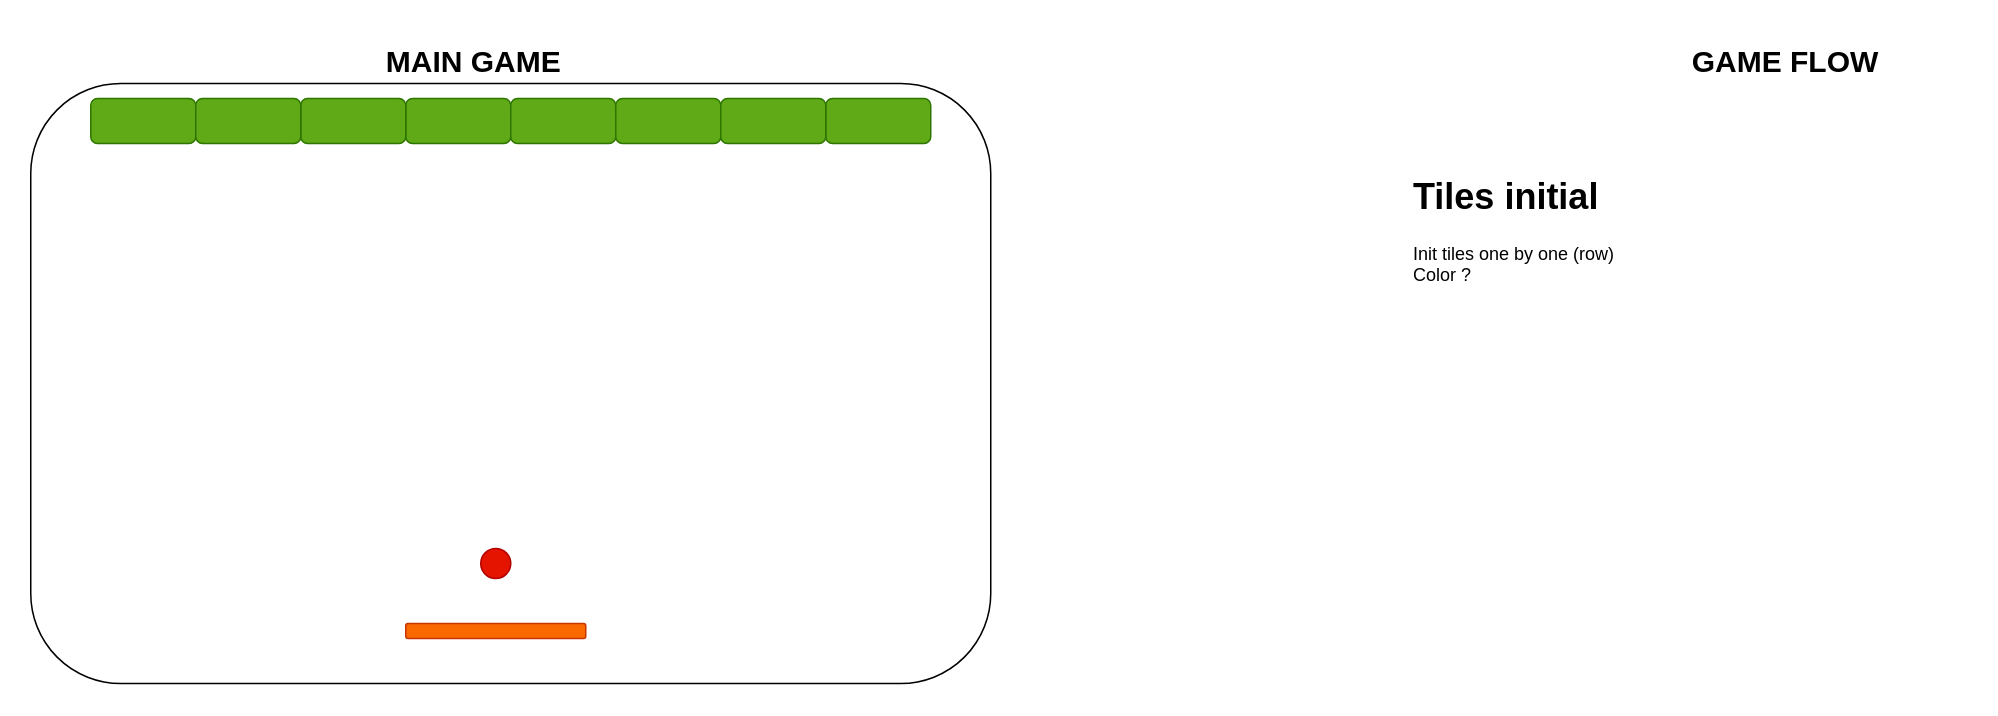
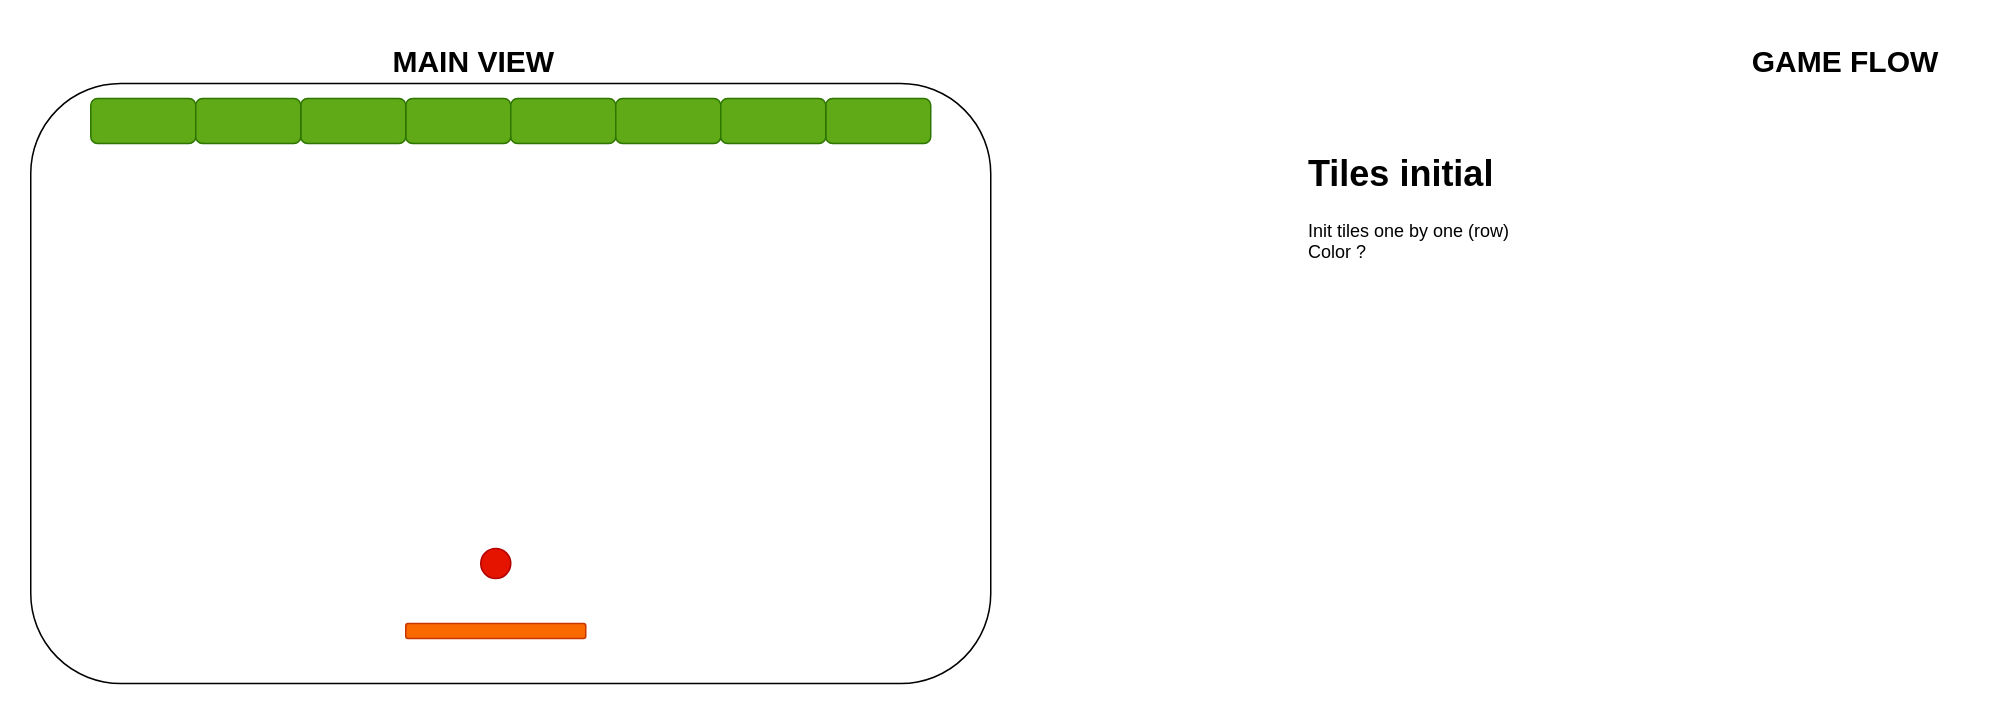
node "MAIN GAME": label "MAIN GAME" -> "MAIN VIEW"
node "GAME FLOW": moved (1786, 61) -> (1846, 61)
node "Tiles initial Init tiles one by one (row) Color ?": moved (1546, 256) -> (1441, 233)
